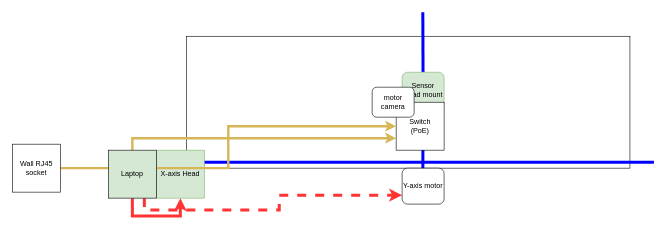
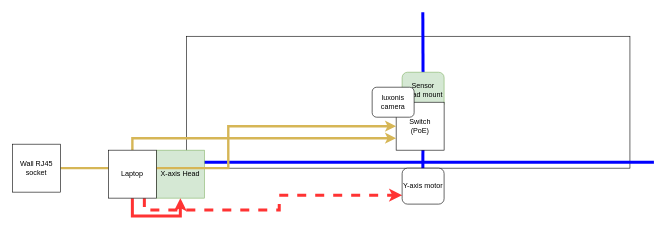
node "motor camera": label "motor camera" -> "luxonis camera"
node "Laptop": fillcolor #d5e8d4 -> #ffffff
